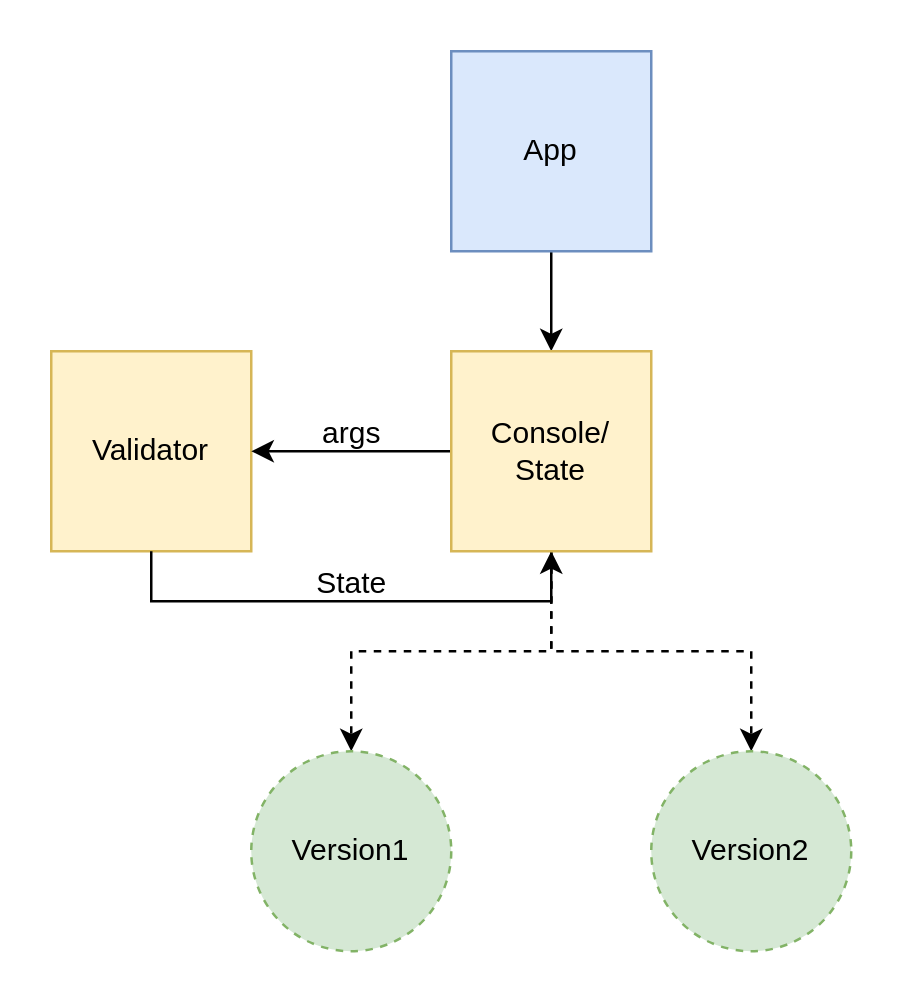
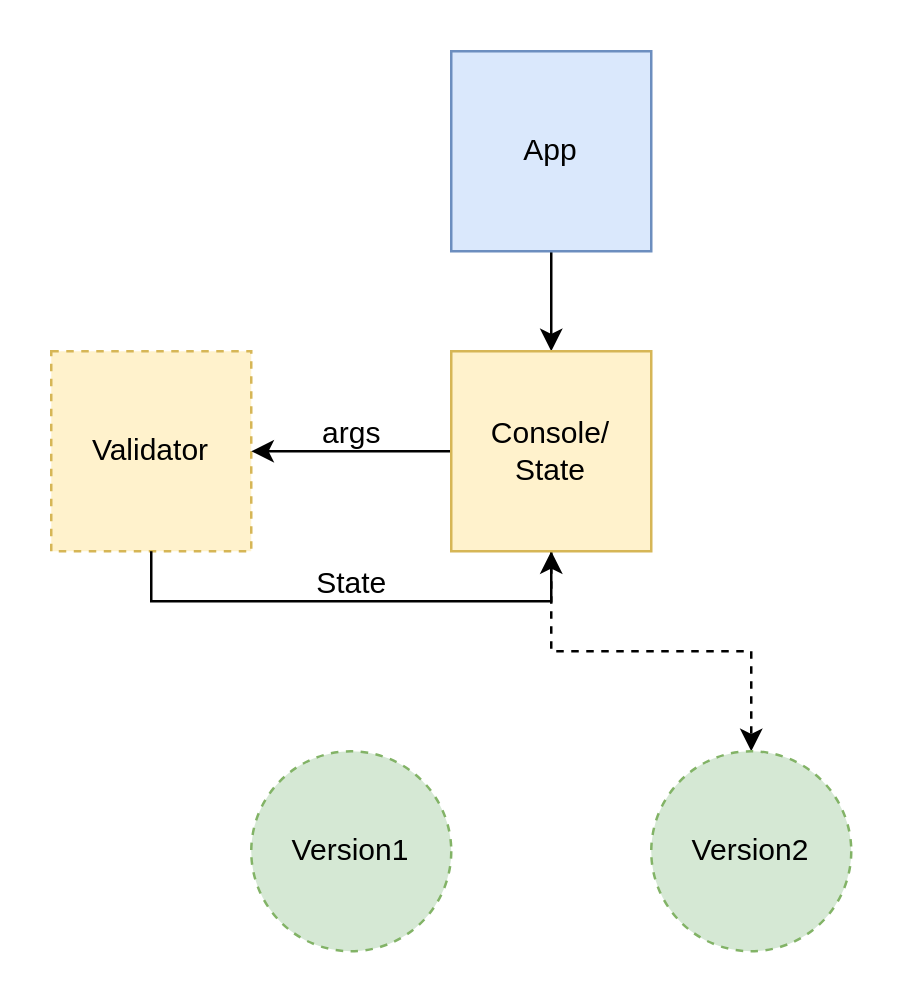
node "Validator": style solid -> dashed
edge "Console/ State" -> "Version1": removed
